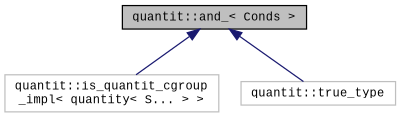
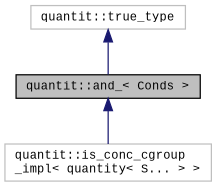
edge "quantit::true_type" -> "quantit::and_< Conds >": reversed
node "quantit::is_quantit_cgroup _impl< quantity< S... > >": label "quantit::is_quantit_cgroup _impl< quantity< S... > >" -> "quantit::is_conc_cgroup _impl< quantity< S... > >"
